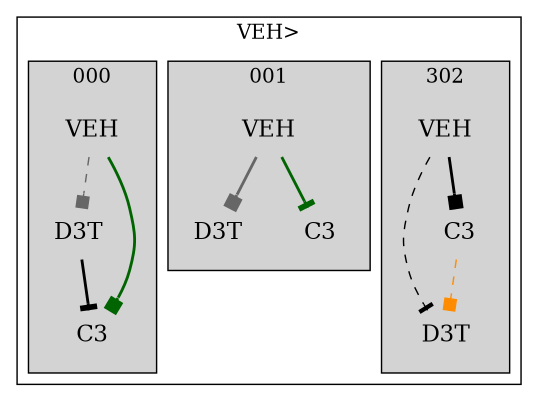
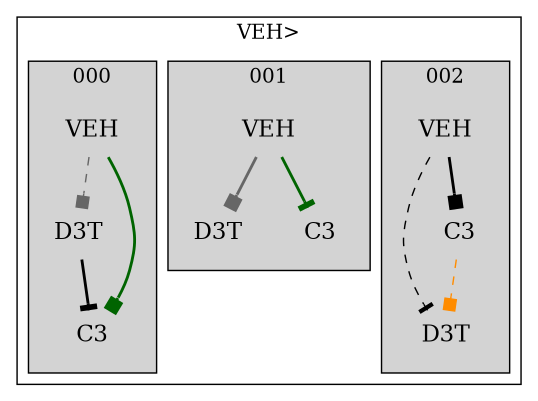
cluster "302": label "302" -> "002"
